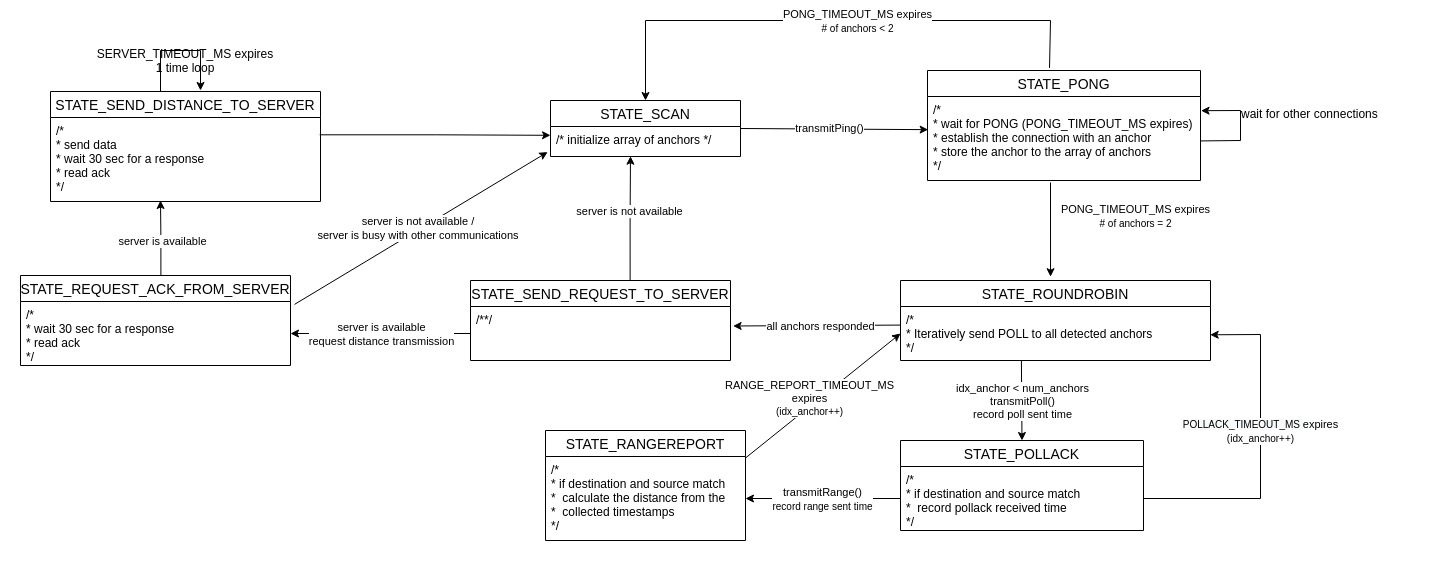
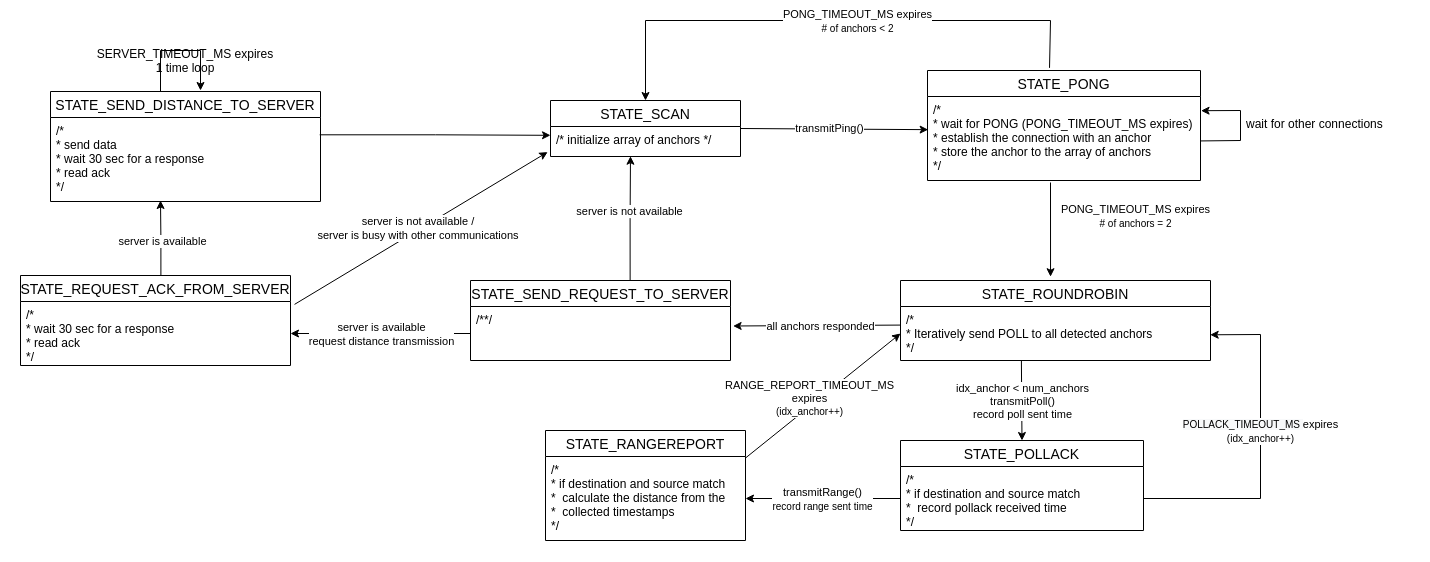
node "wait for other connections": moved (1320, 116) -> (1325, 126)
